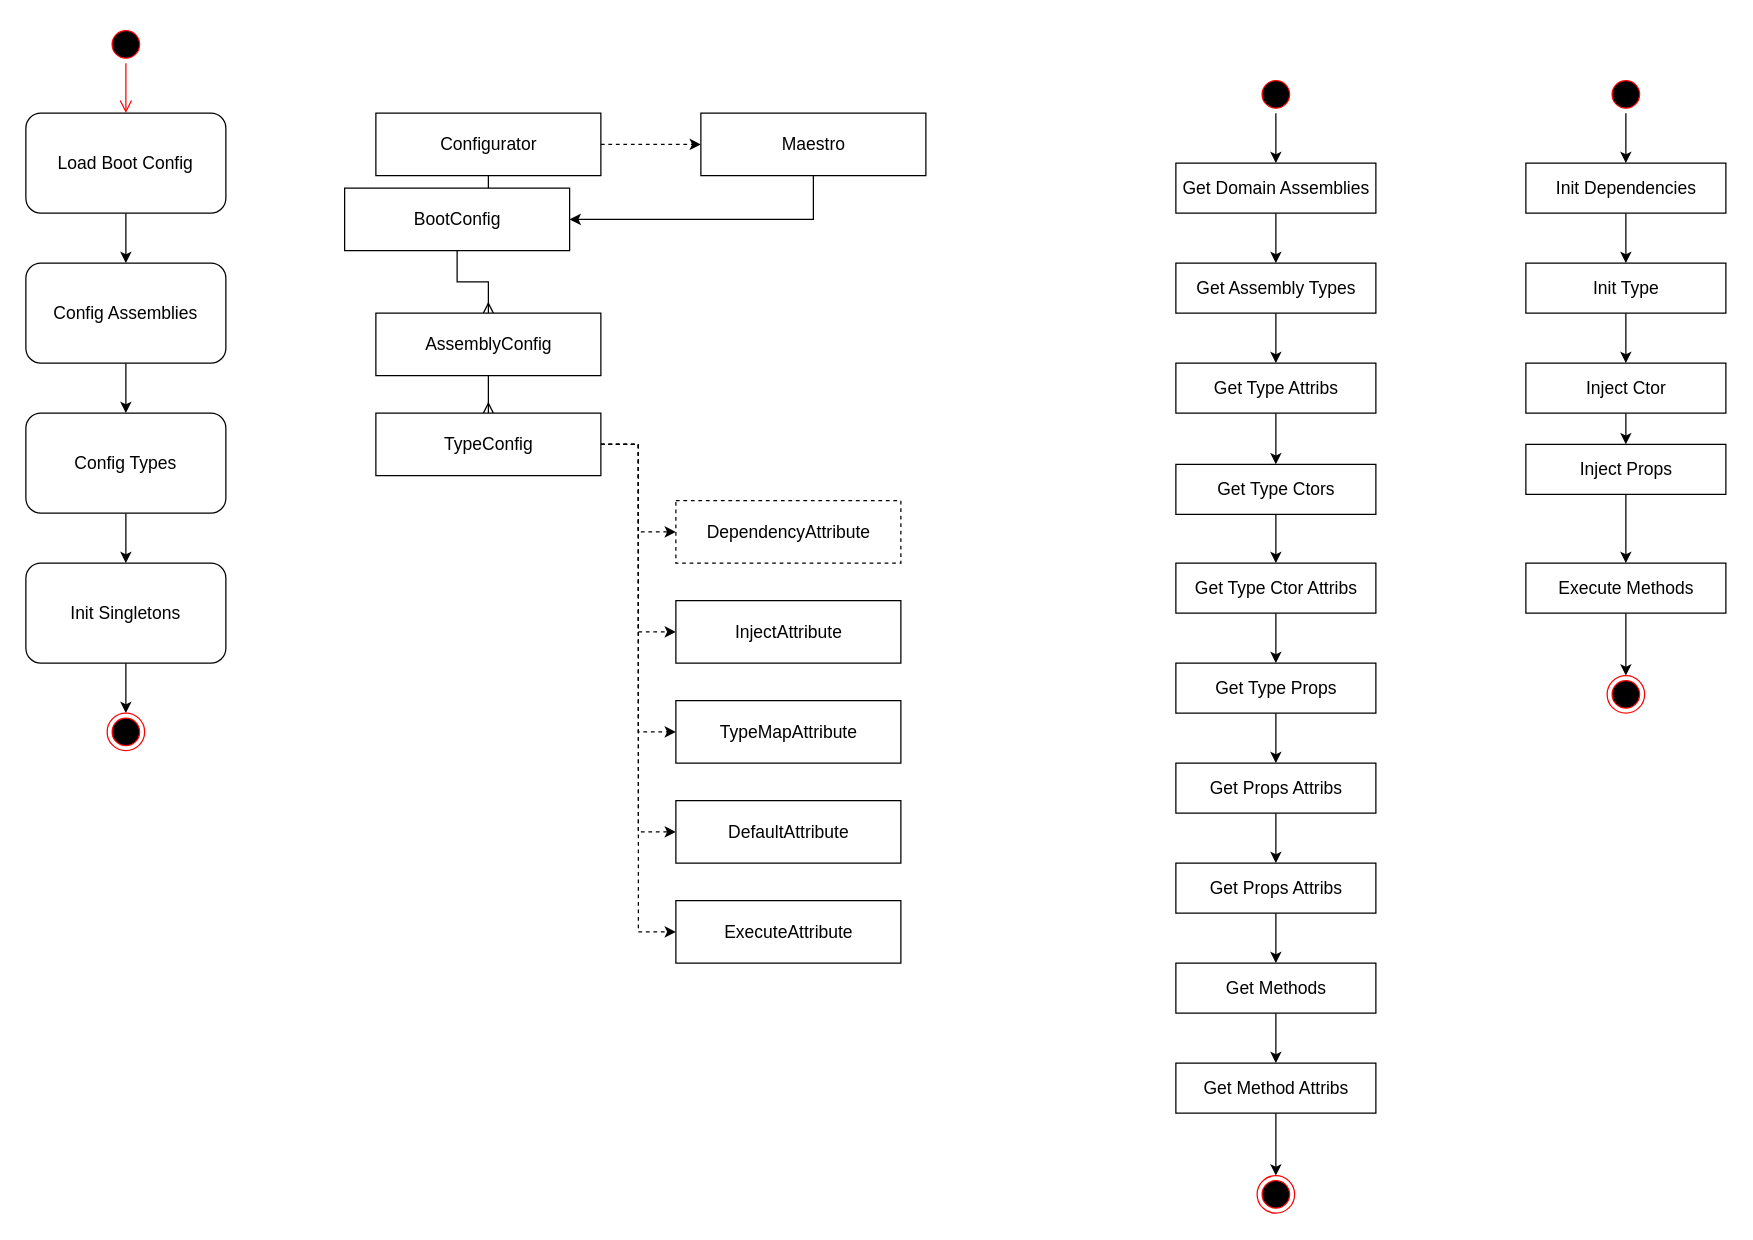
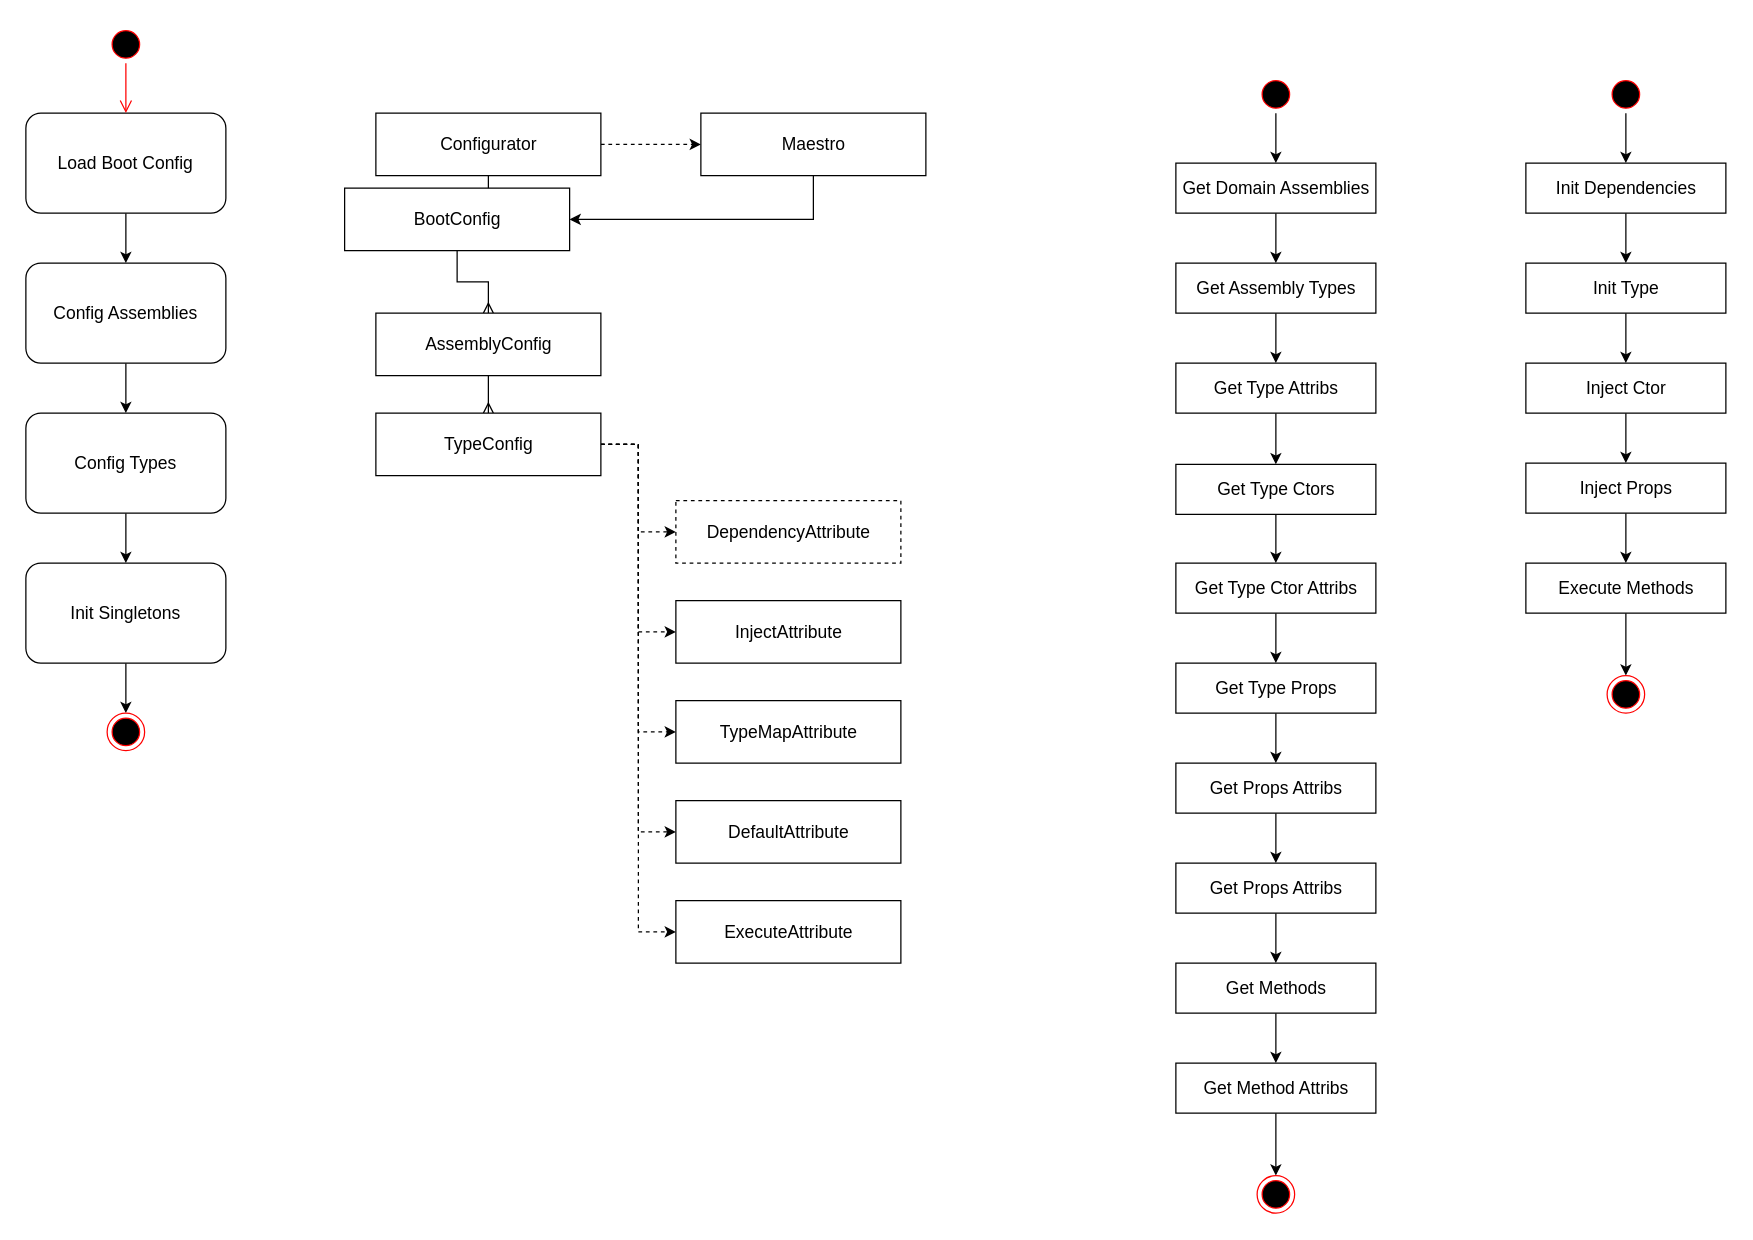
node "Inject Props": moved (1626, 469) -> (1626, 488)
